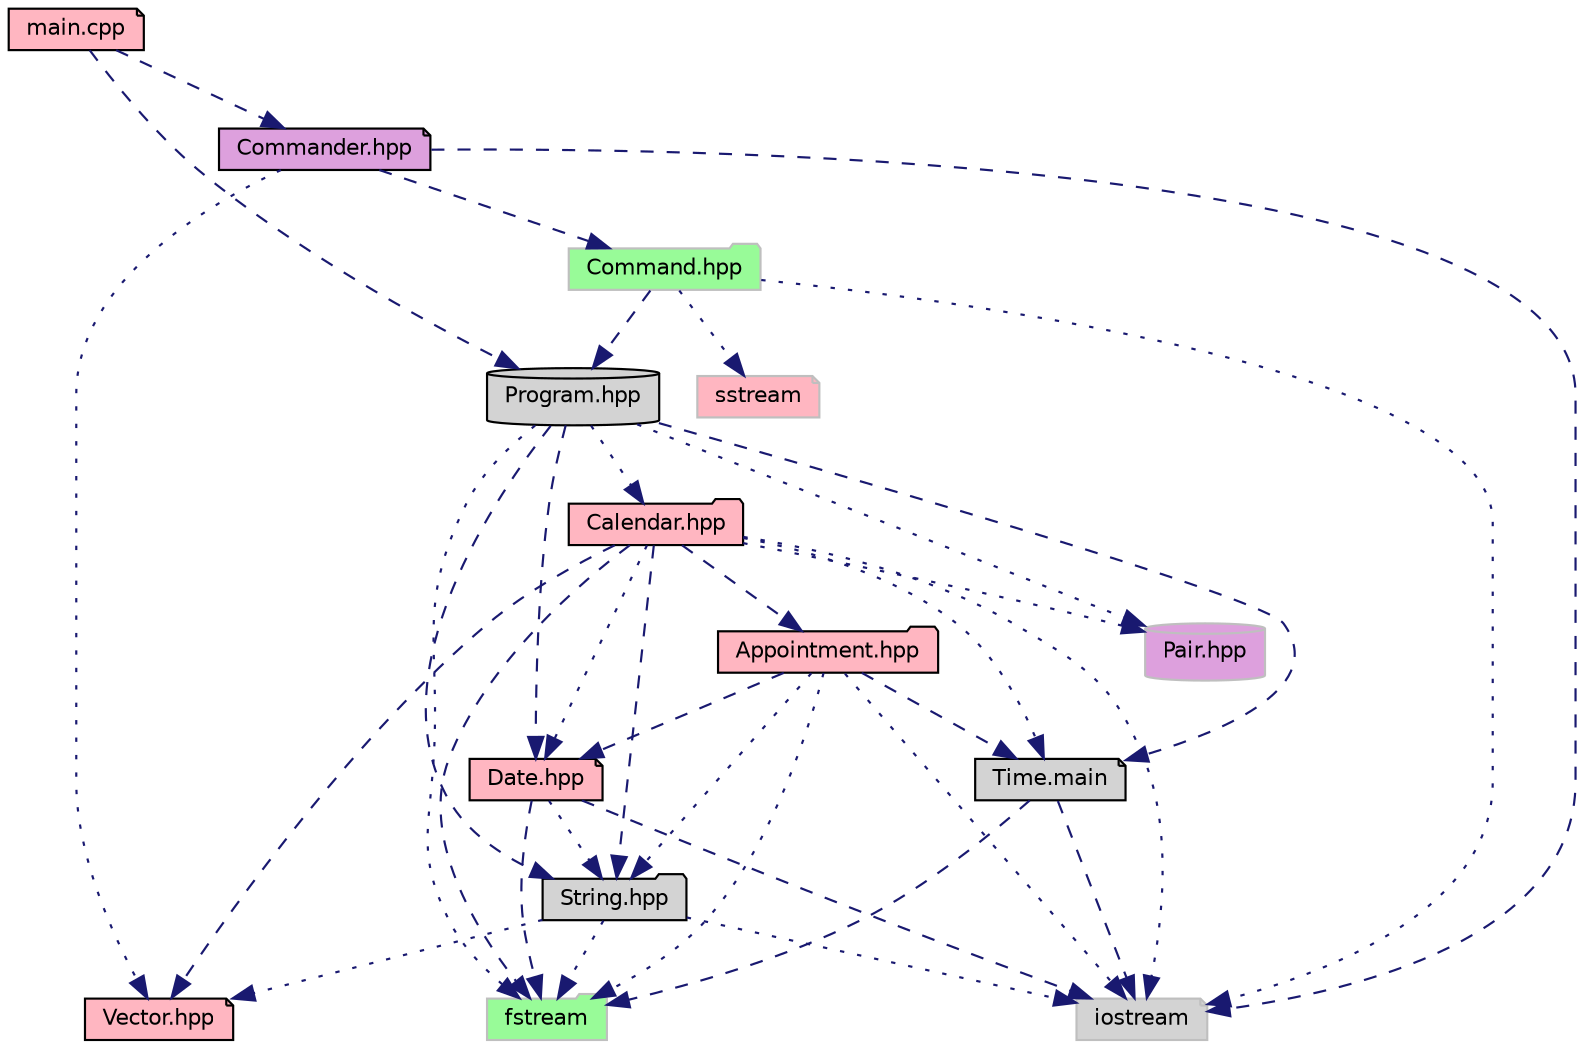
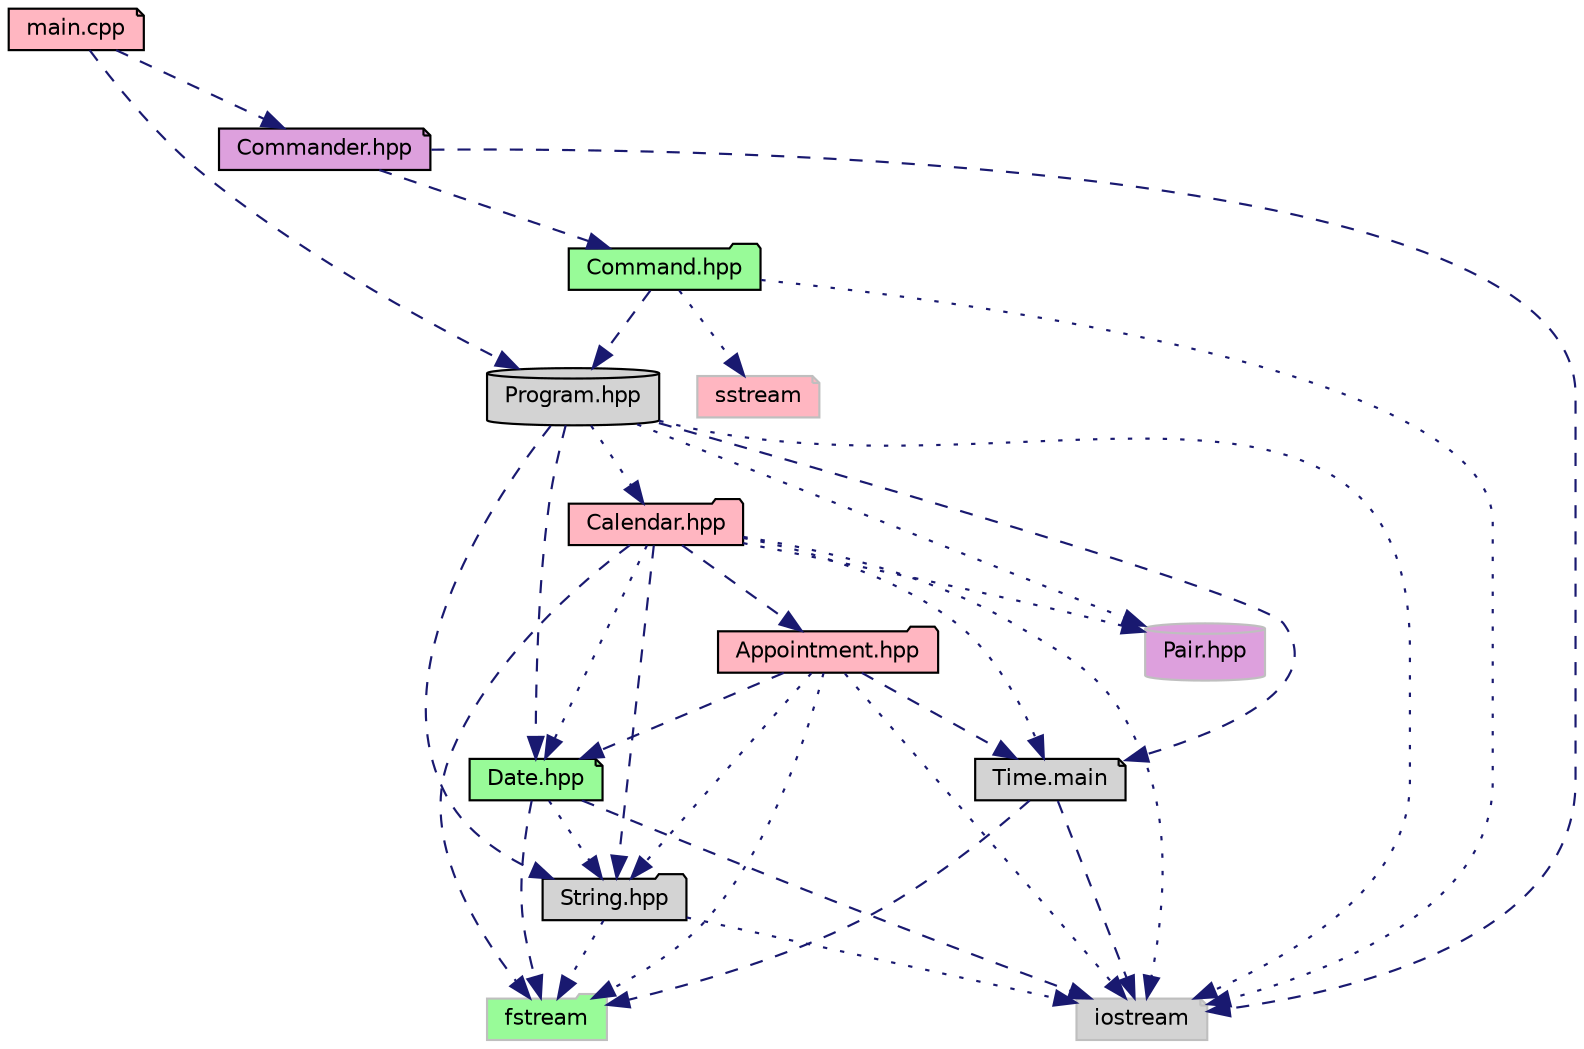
node "Command.hpp": color grey75 -> black
edge "Program.hpp" -> "fstream": now "Program.hpp" -> "iostream"
node "Date.hpp": fillcolor lightpink -> palegreen
node "Vector.hpp": removed
